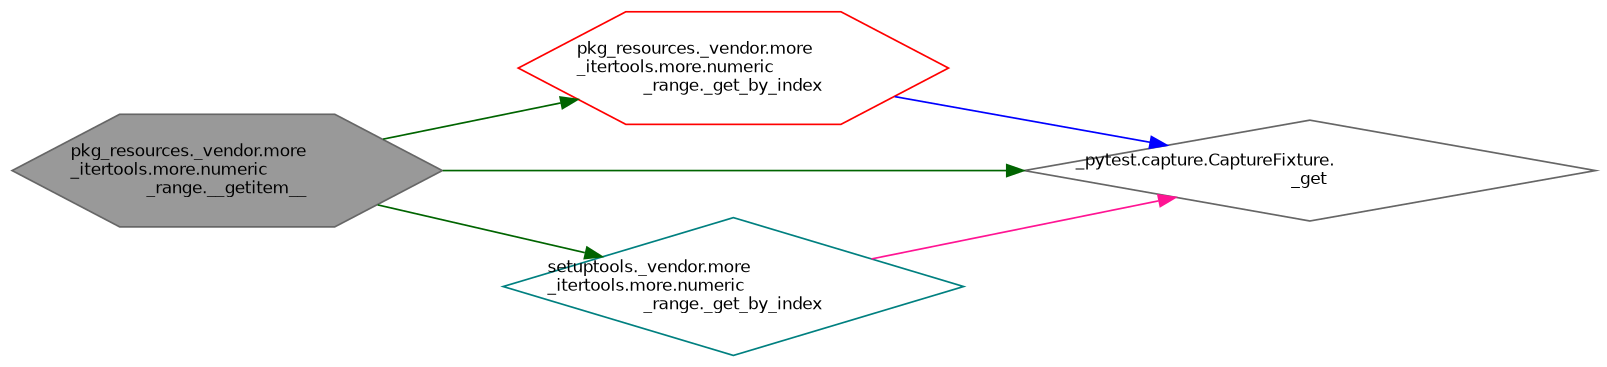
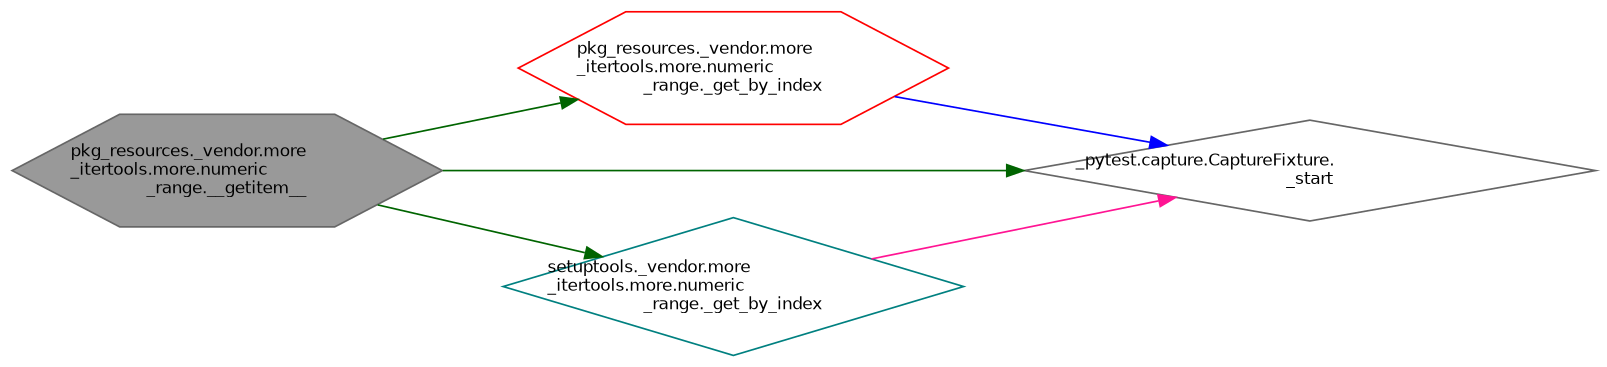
node "_pytest.capture.CaptureFixture. _get": label "_pytest.capture.CaptureFixture. _get" -> "_pytest.capture.CaptureFixture. _start"
